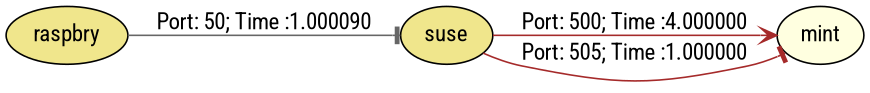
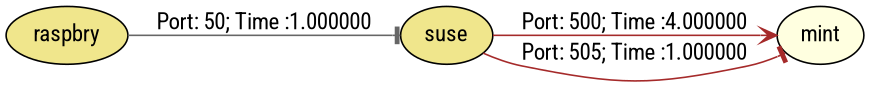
edge "raspbry" -> "suse": label "Port: 50; Time :1.000090" -> "Port: 50; Time :1.000000"
